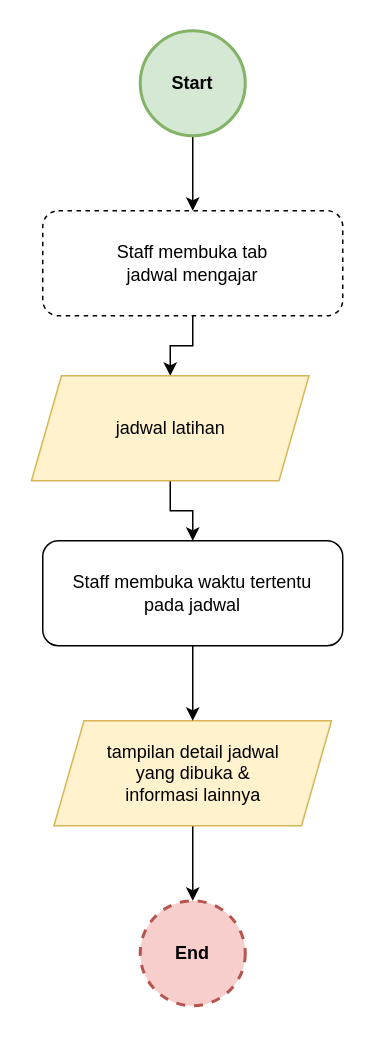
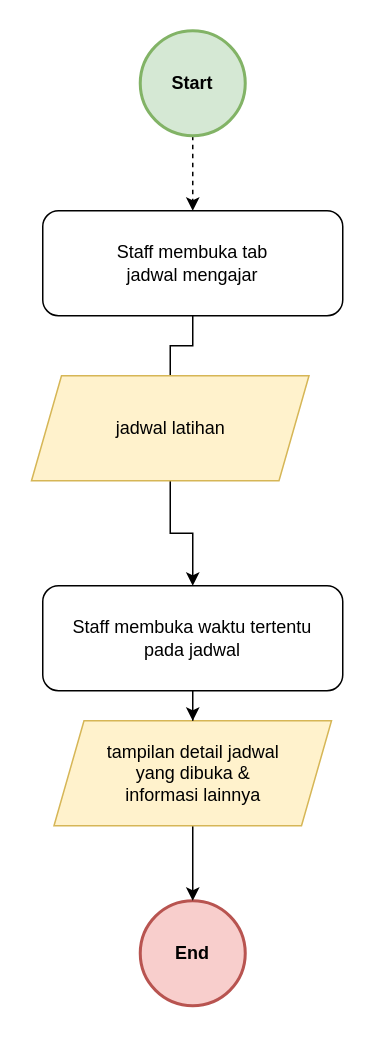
edge "Start" -> "Staff membuka tab jadwal mengajar": style solid -> dashed
node "Staff membuka tab jadwal mengajar": style dashed -> solid
edge "Staff membuka tab jadwal mengajar" -> "jadwal latihan": arrowhead classic -> none
node "Staff membuka waktu tertentu pada jadwal": moved (193, 593) -> (193, 638)
node "End": style dashed -> solid
